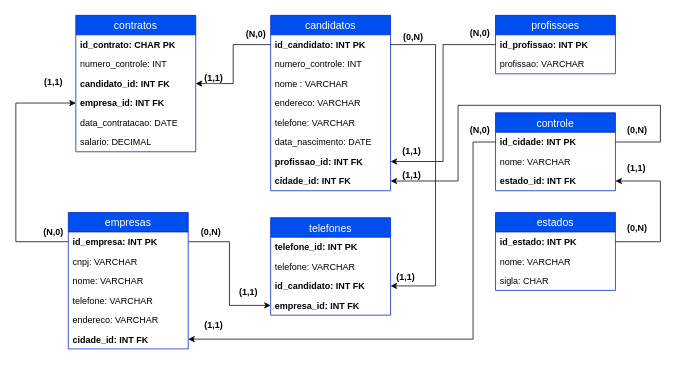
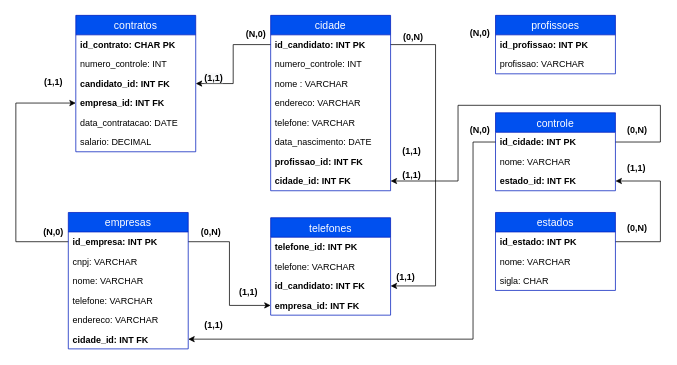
node "candidatos": label "candidatos" -> "cidade"
edge "id_profissao: INT PK" -> "profissao_id: INT FK": removed
